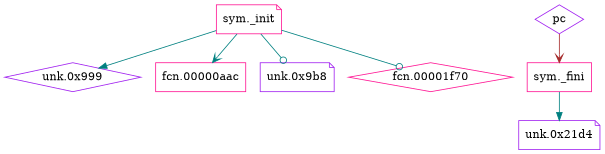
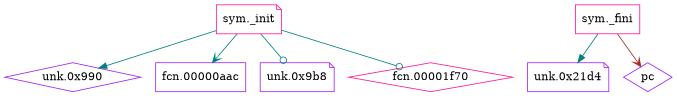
edge "pc" -> "sym._fini": reversed
node "unk.0x999": label "unk.0x999" -> "unk.0x990"
node "fcn.00000aac": color deeppink -> purple
